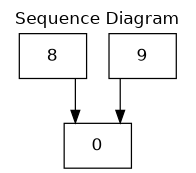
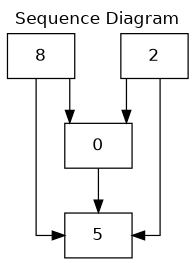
node "9": label "9" -> "2"
node "5": added
